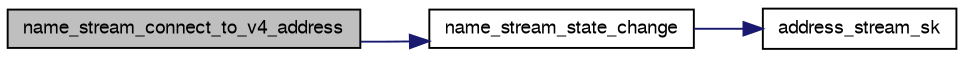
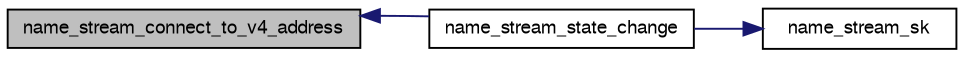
node "address_stream_sk": label "address_stream_sk" -> "name_stream_sk"
edge "name_stream_connect_to_v4_address" -> "name_stream_state_change": reversed
